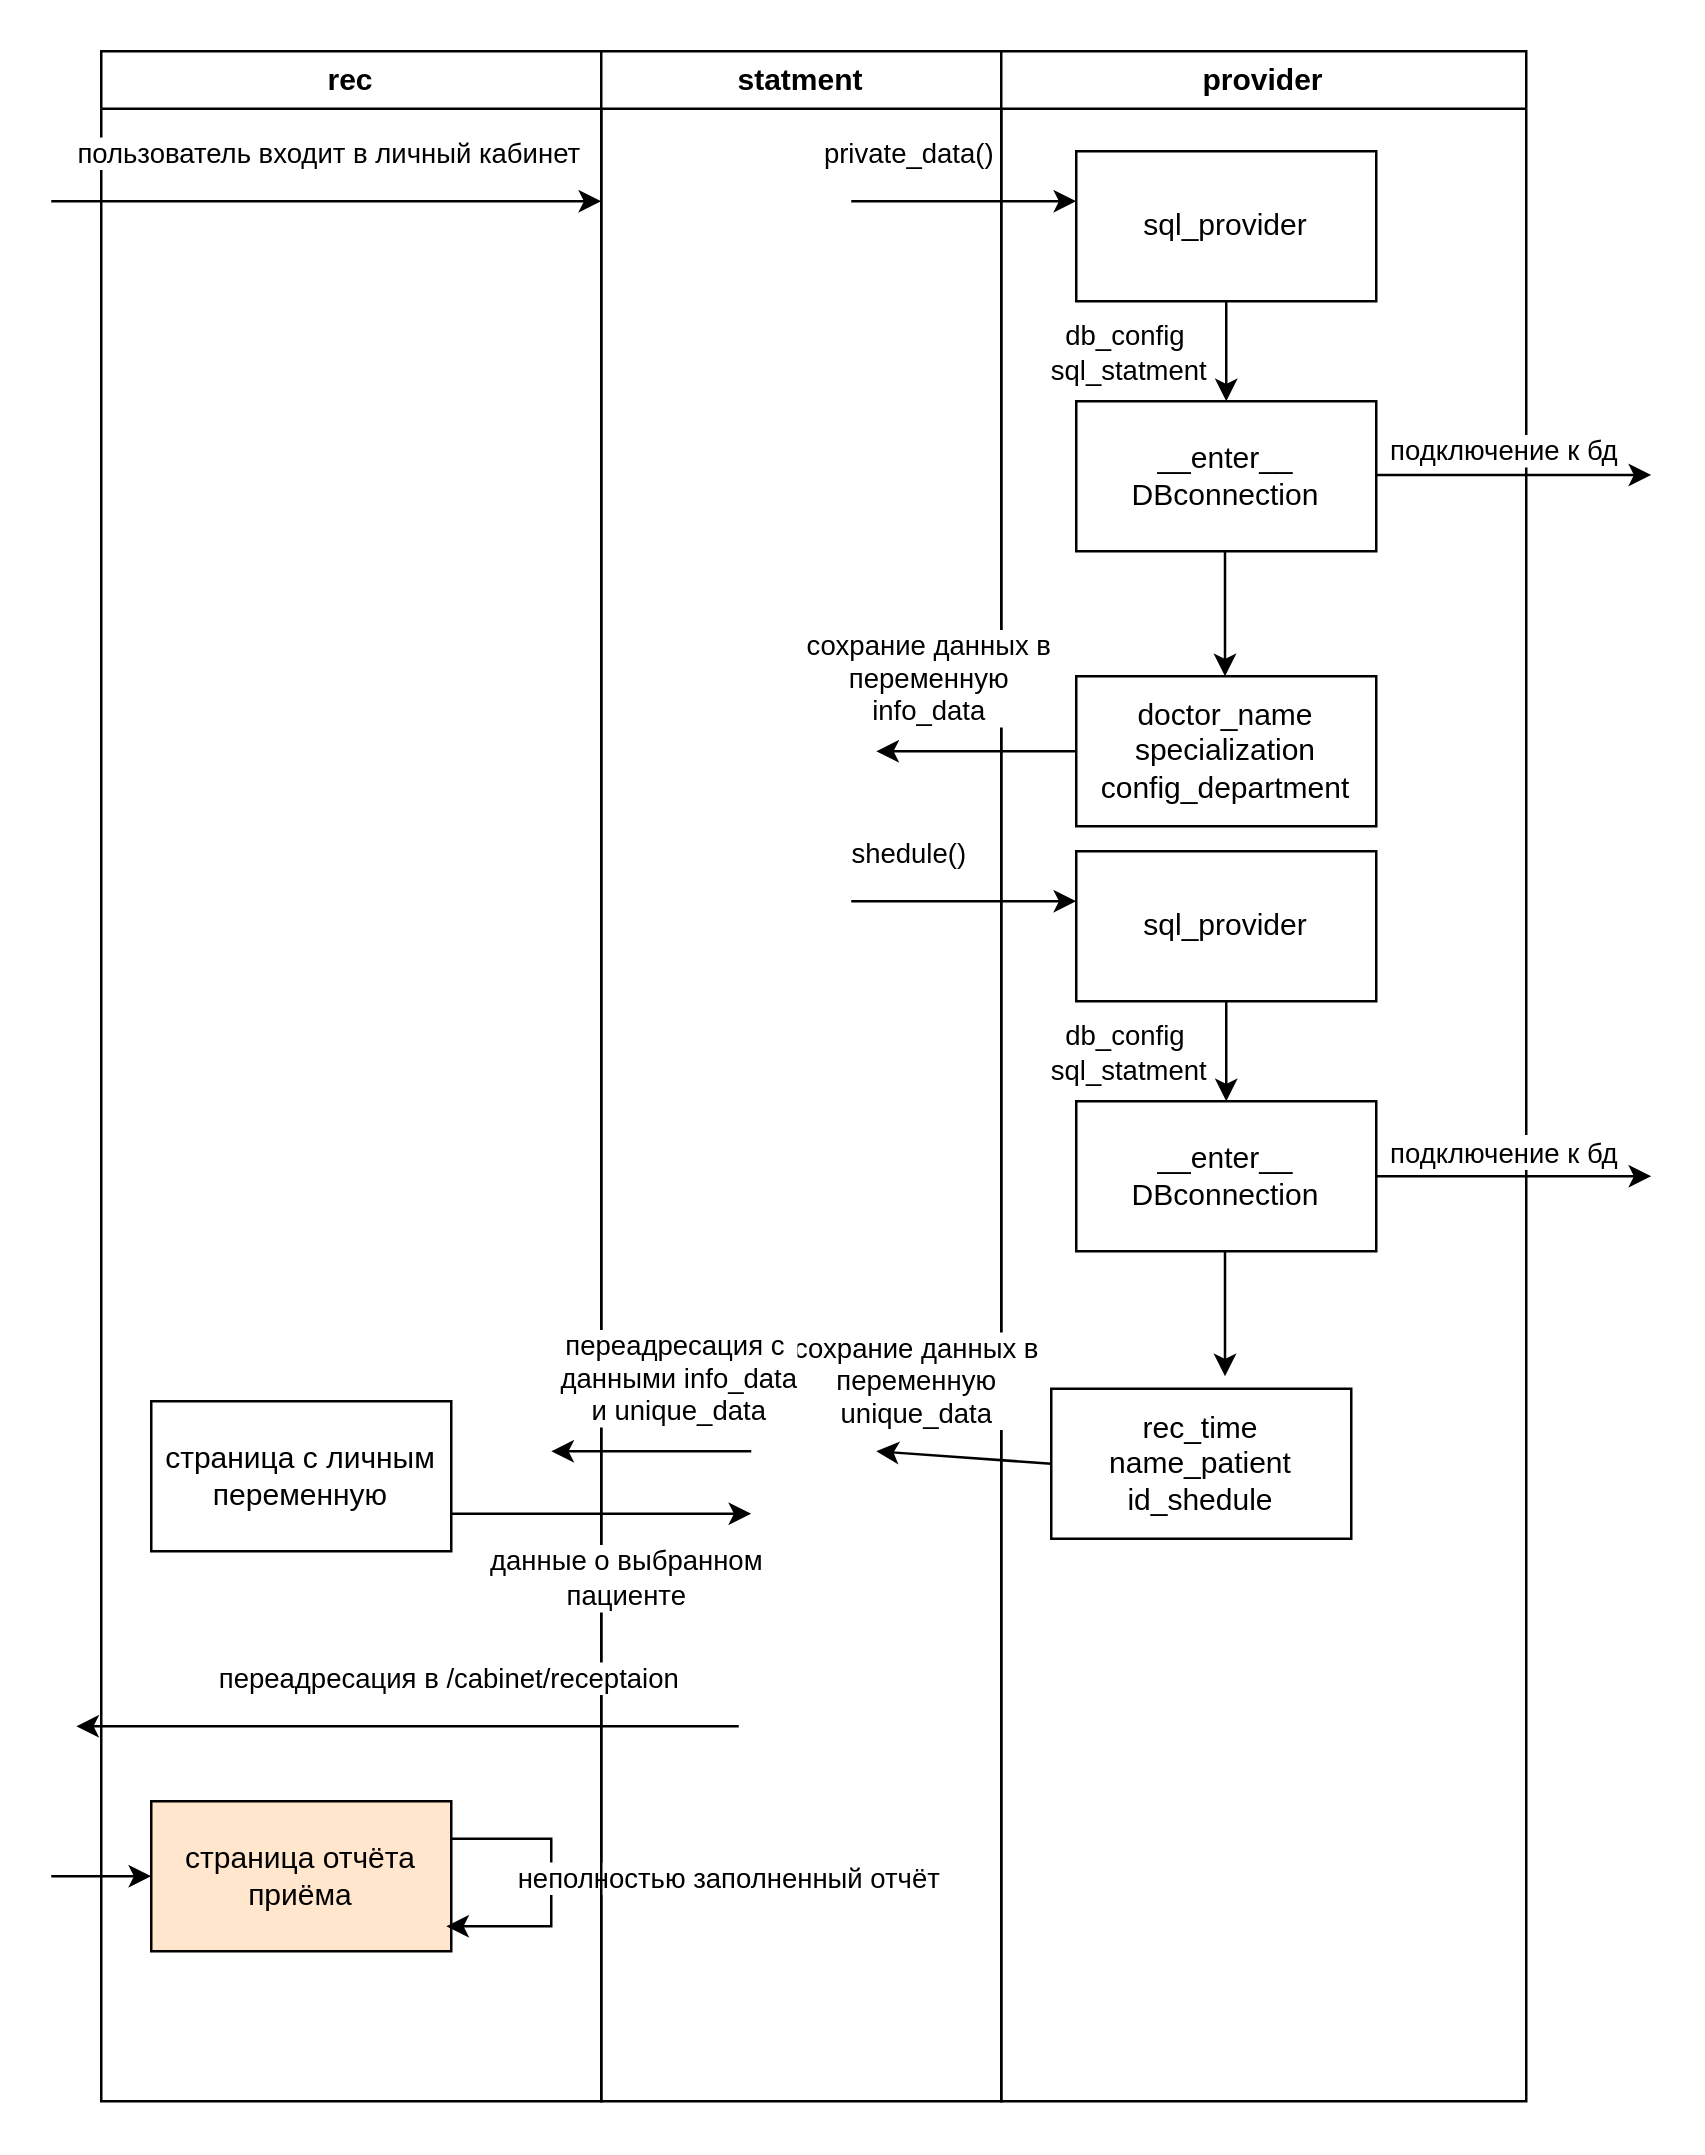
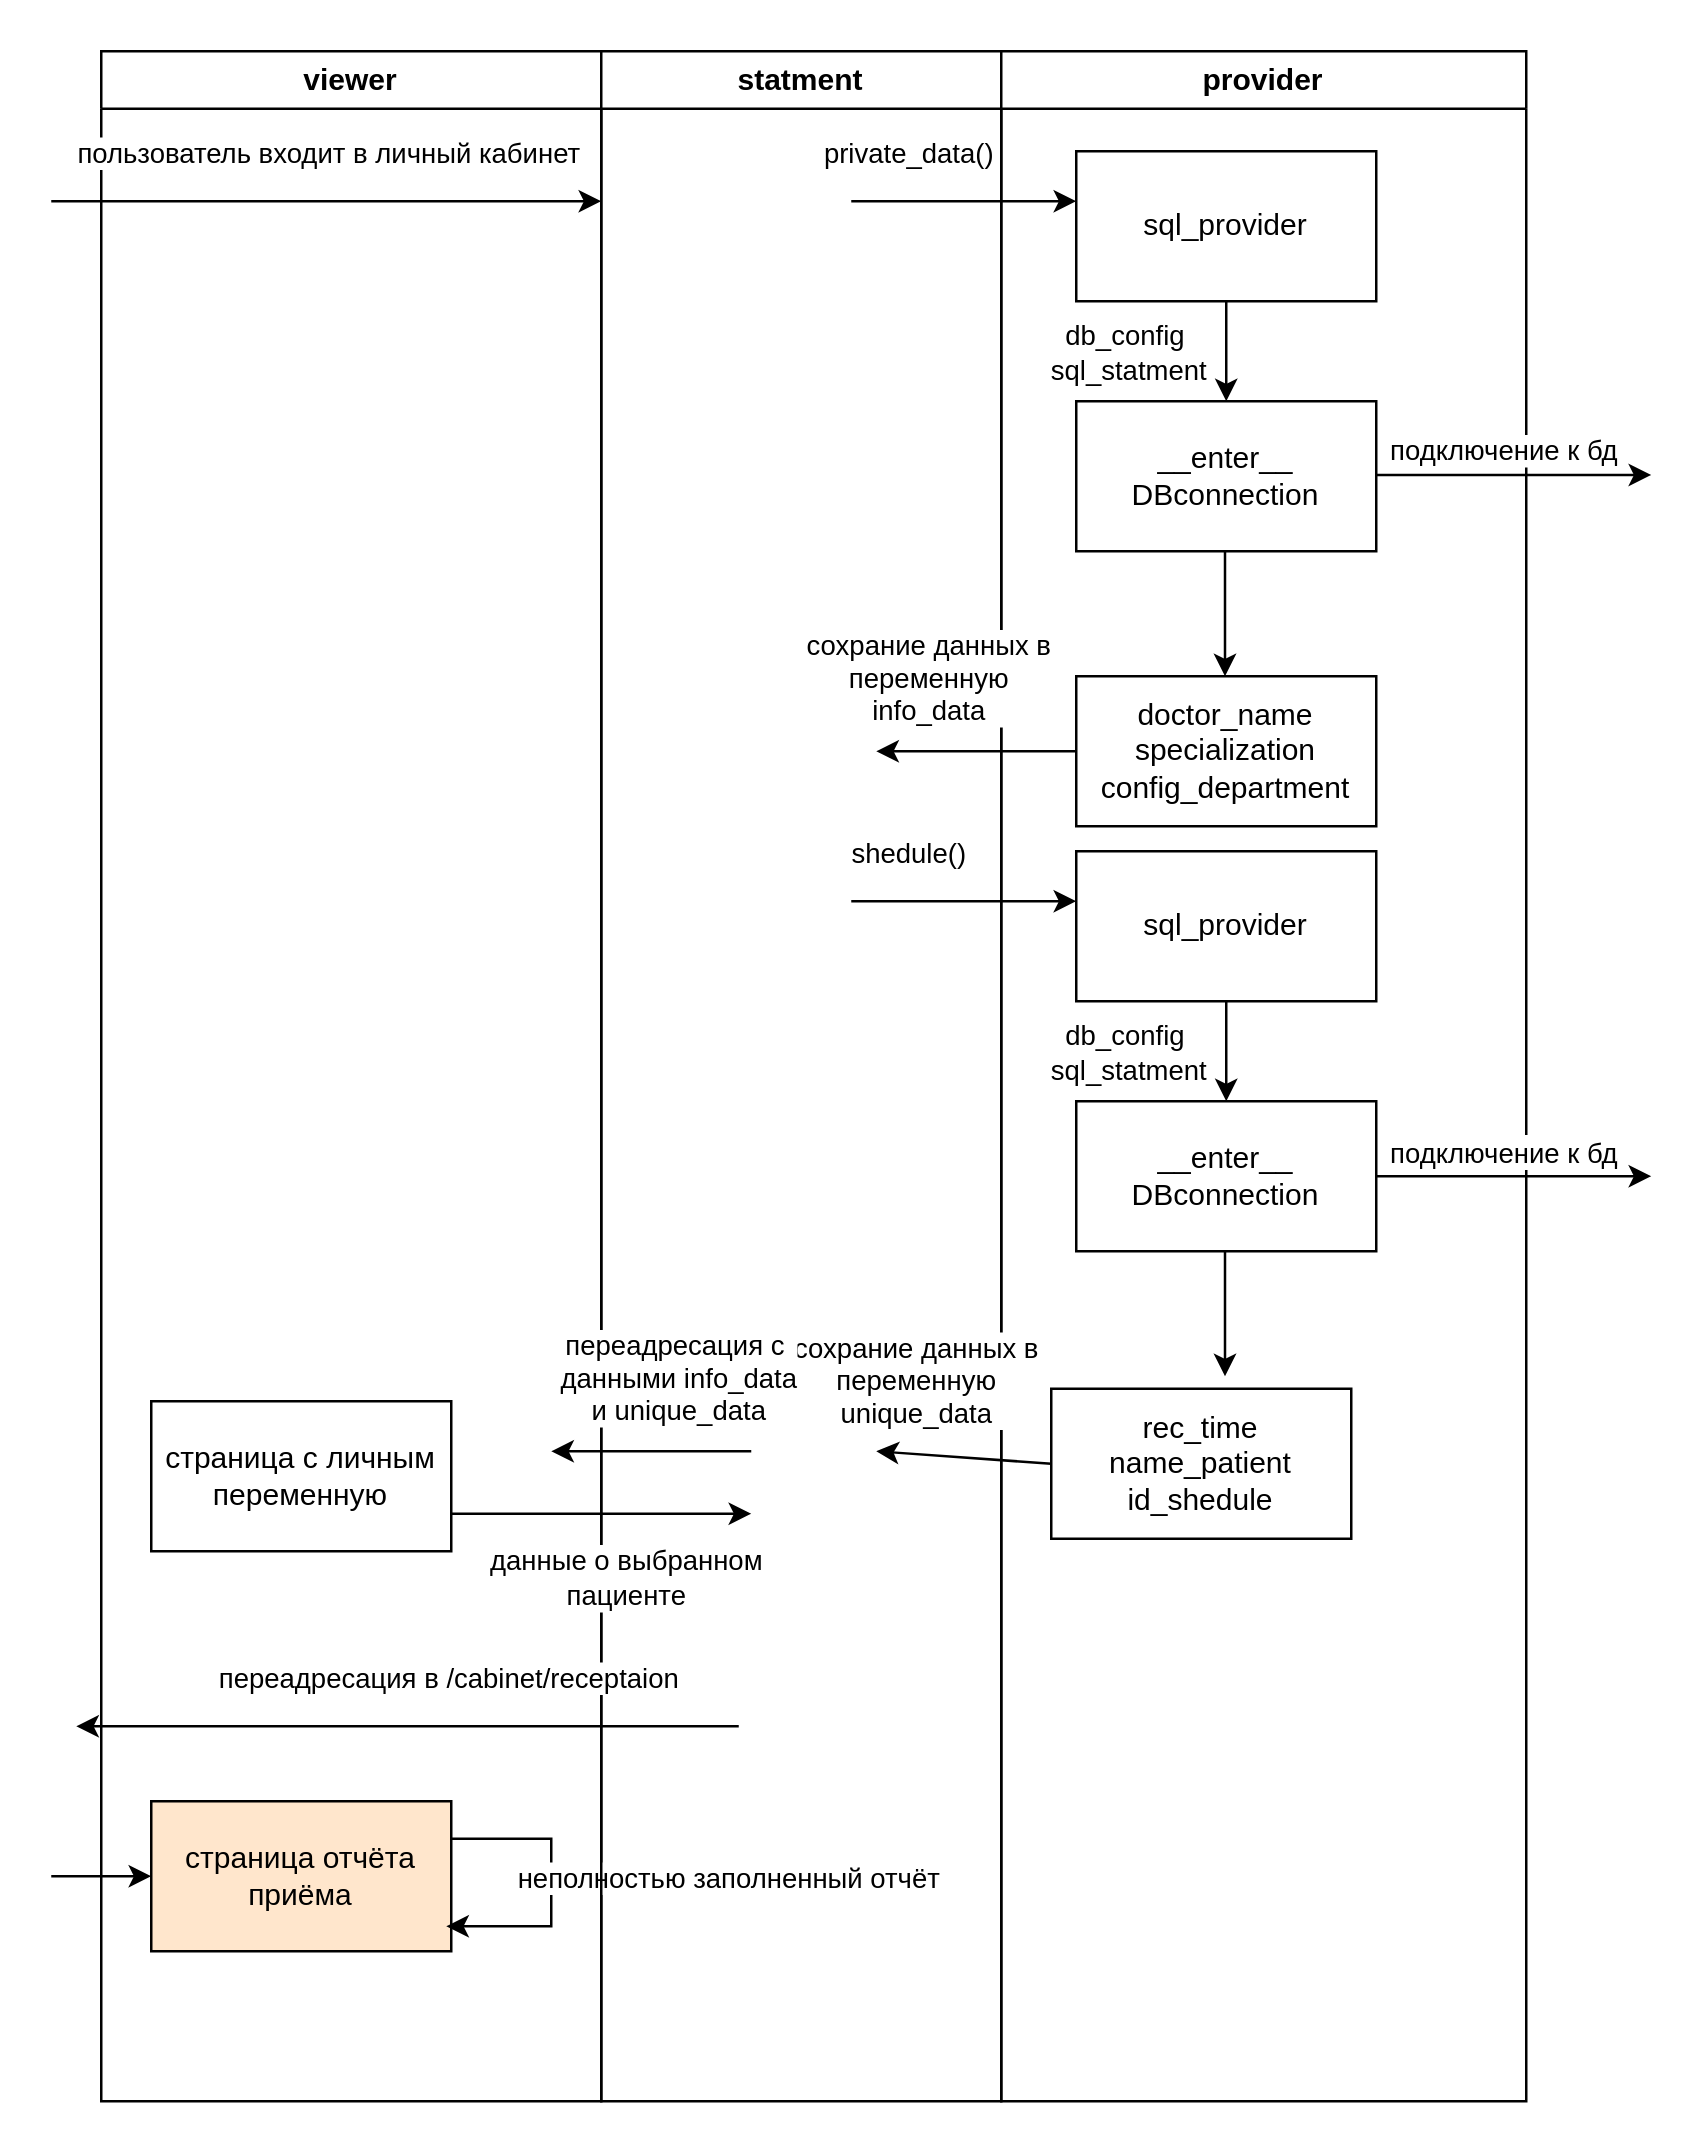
node "rec": label "rec" -> "viewer"
